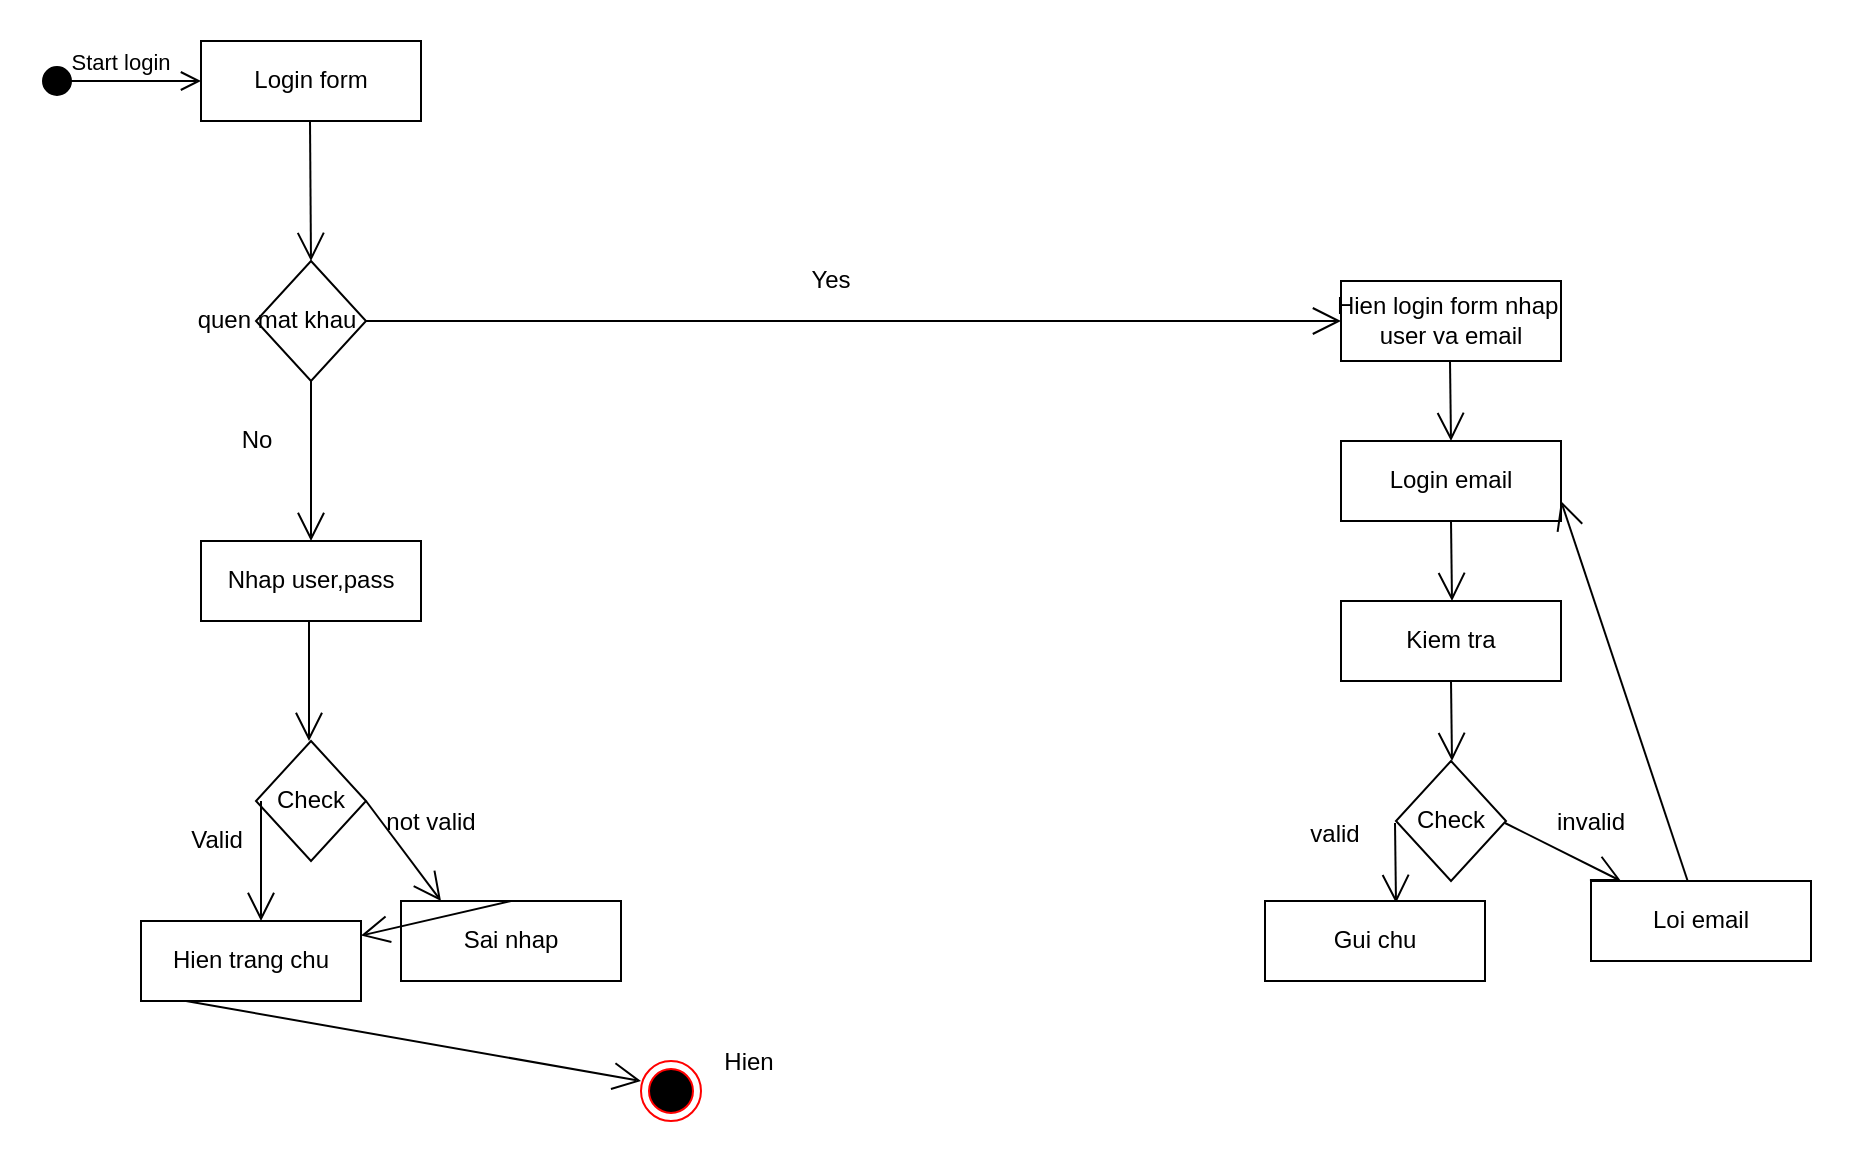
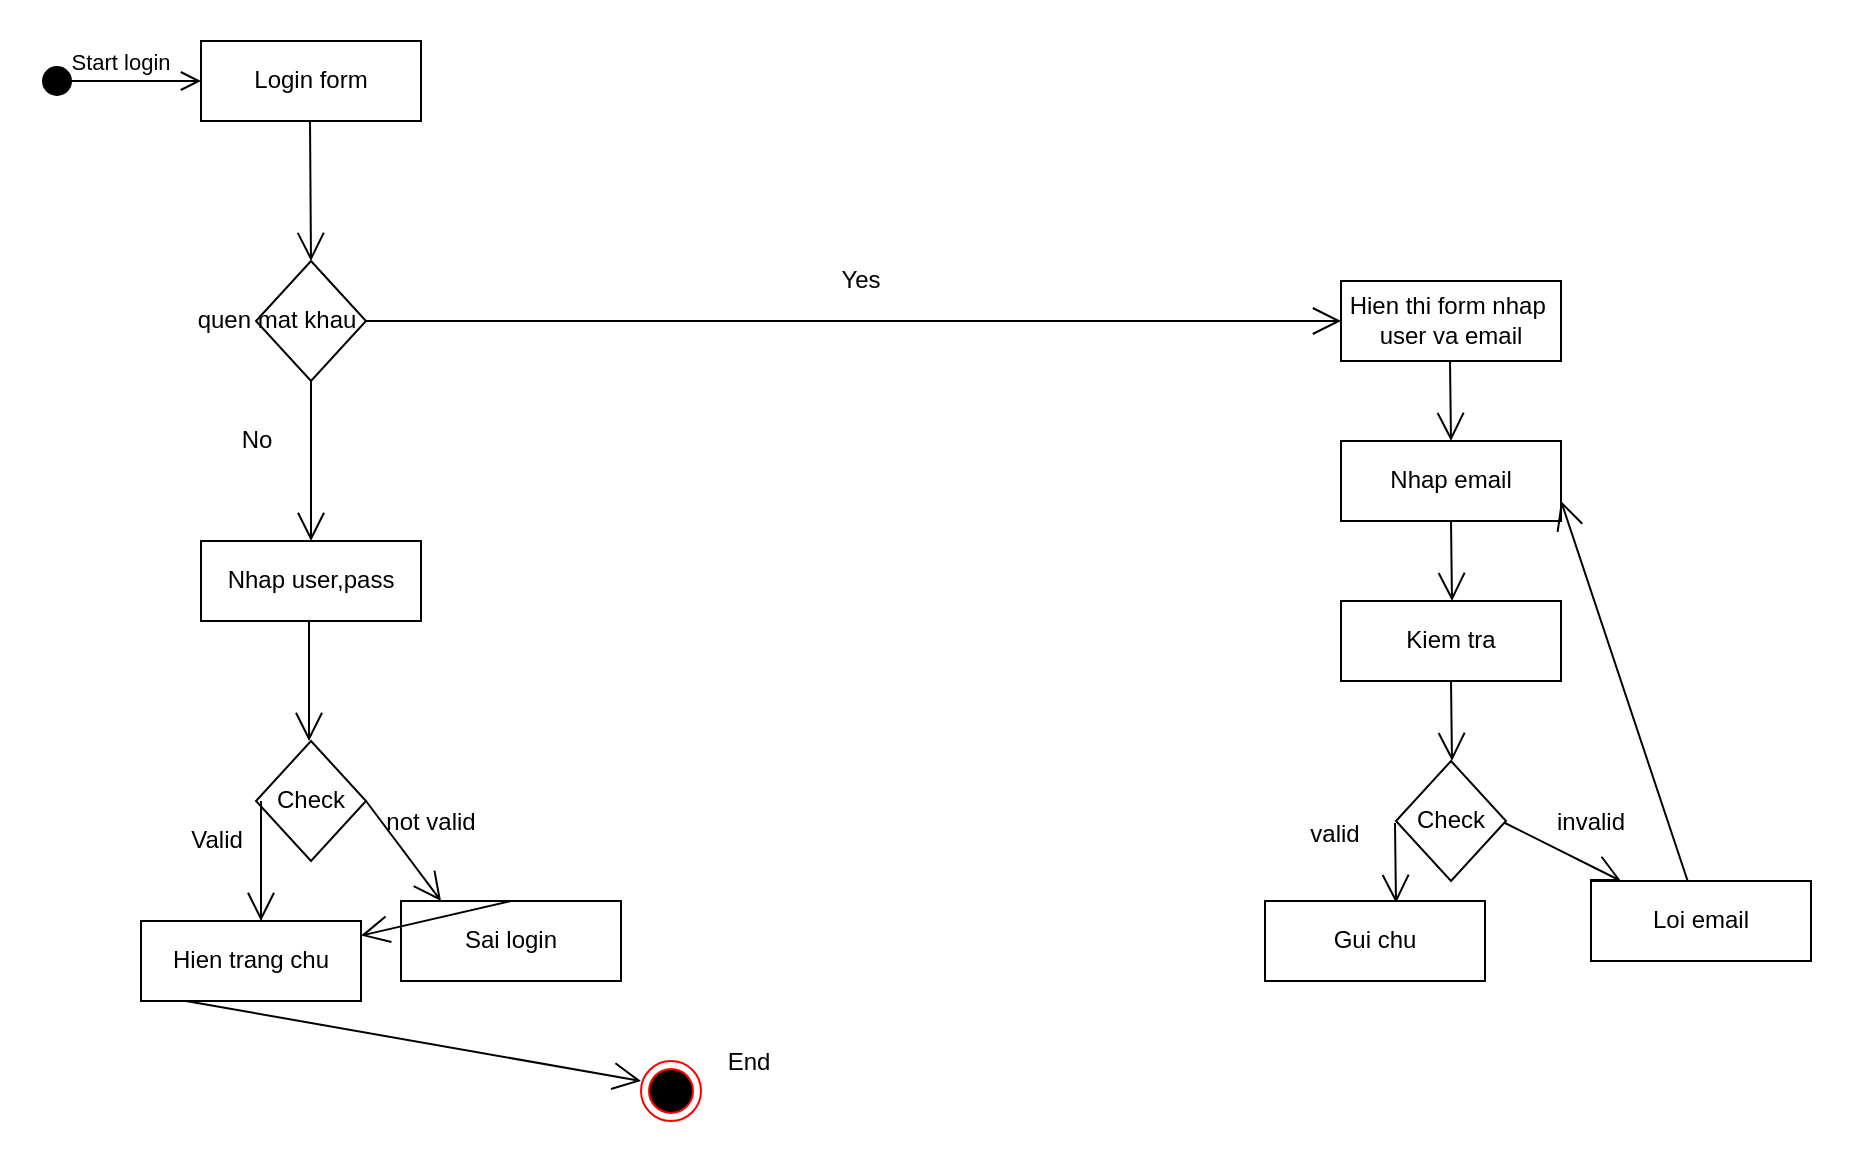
node "Yes": moved (831, 281) -> (861, 281)
node "Hien login form nhap user va email": label "Hien login form nhap user va email" -> "Hien thi form nhap user va email"
node "Login email": label "Login email" -> "Nhap email"
node "Sai nhap": label "Sai nhap" -> "Sai login"
node "Hien": label "Hien" -> "End"
